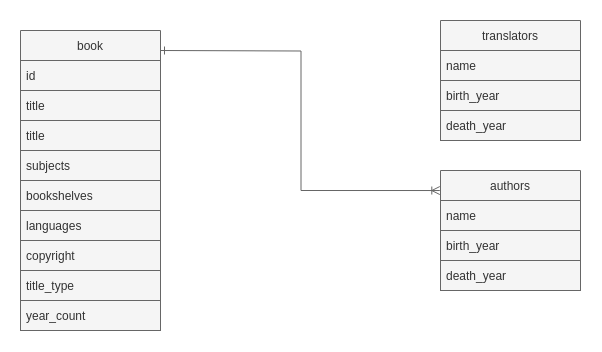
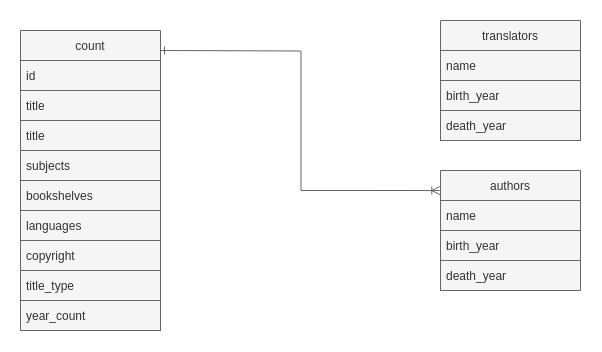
node "book": label "book" -> "count"
